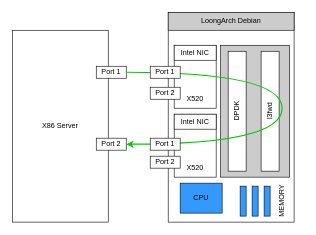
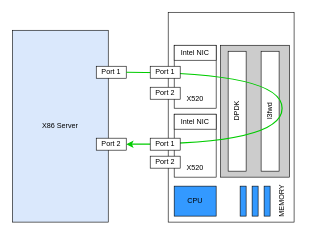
node "LoongArch Debian": removed
node "X86 Server": fillcolor #ffffff -> #dae8fc
node "CPU": moved (201, 198) -> (195, 201)
